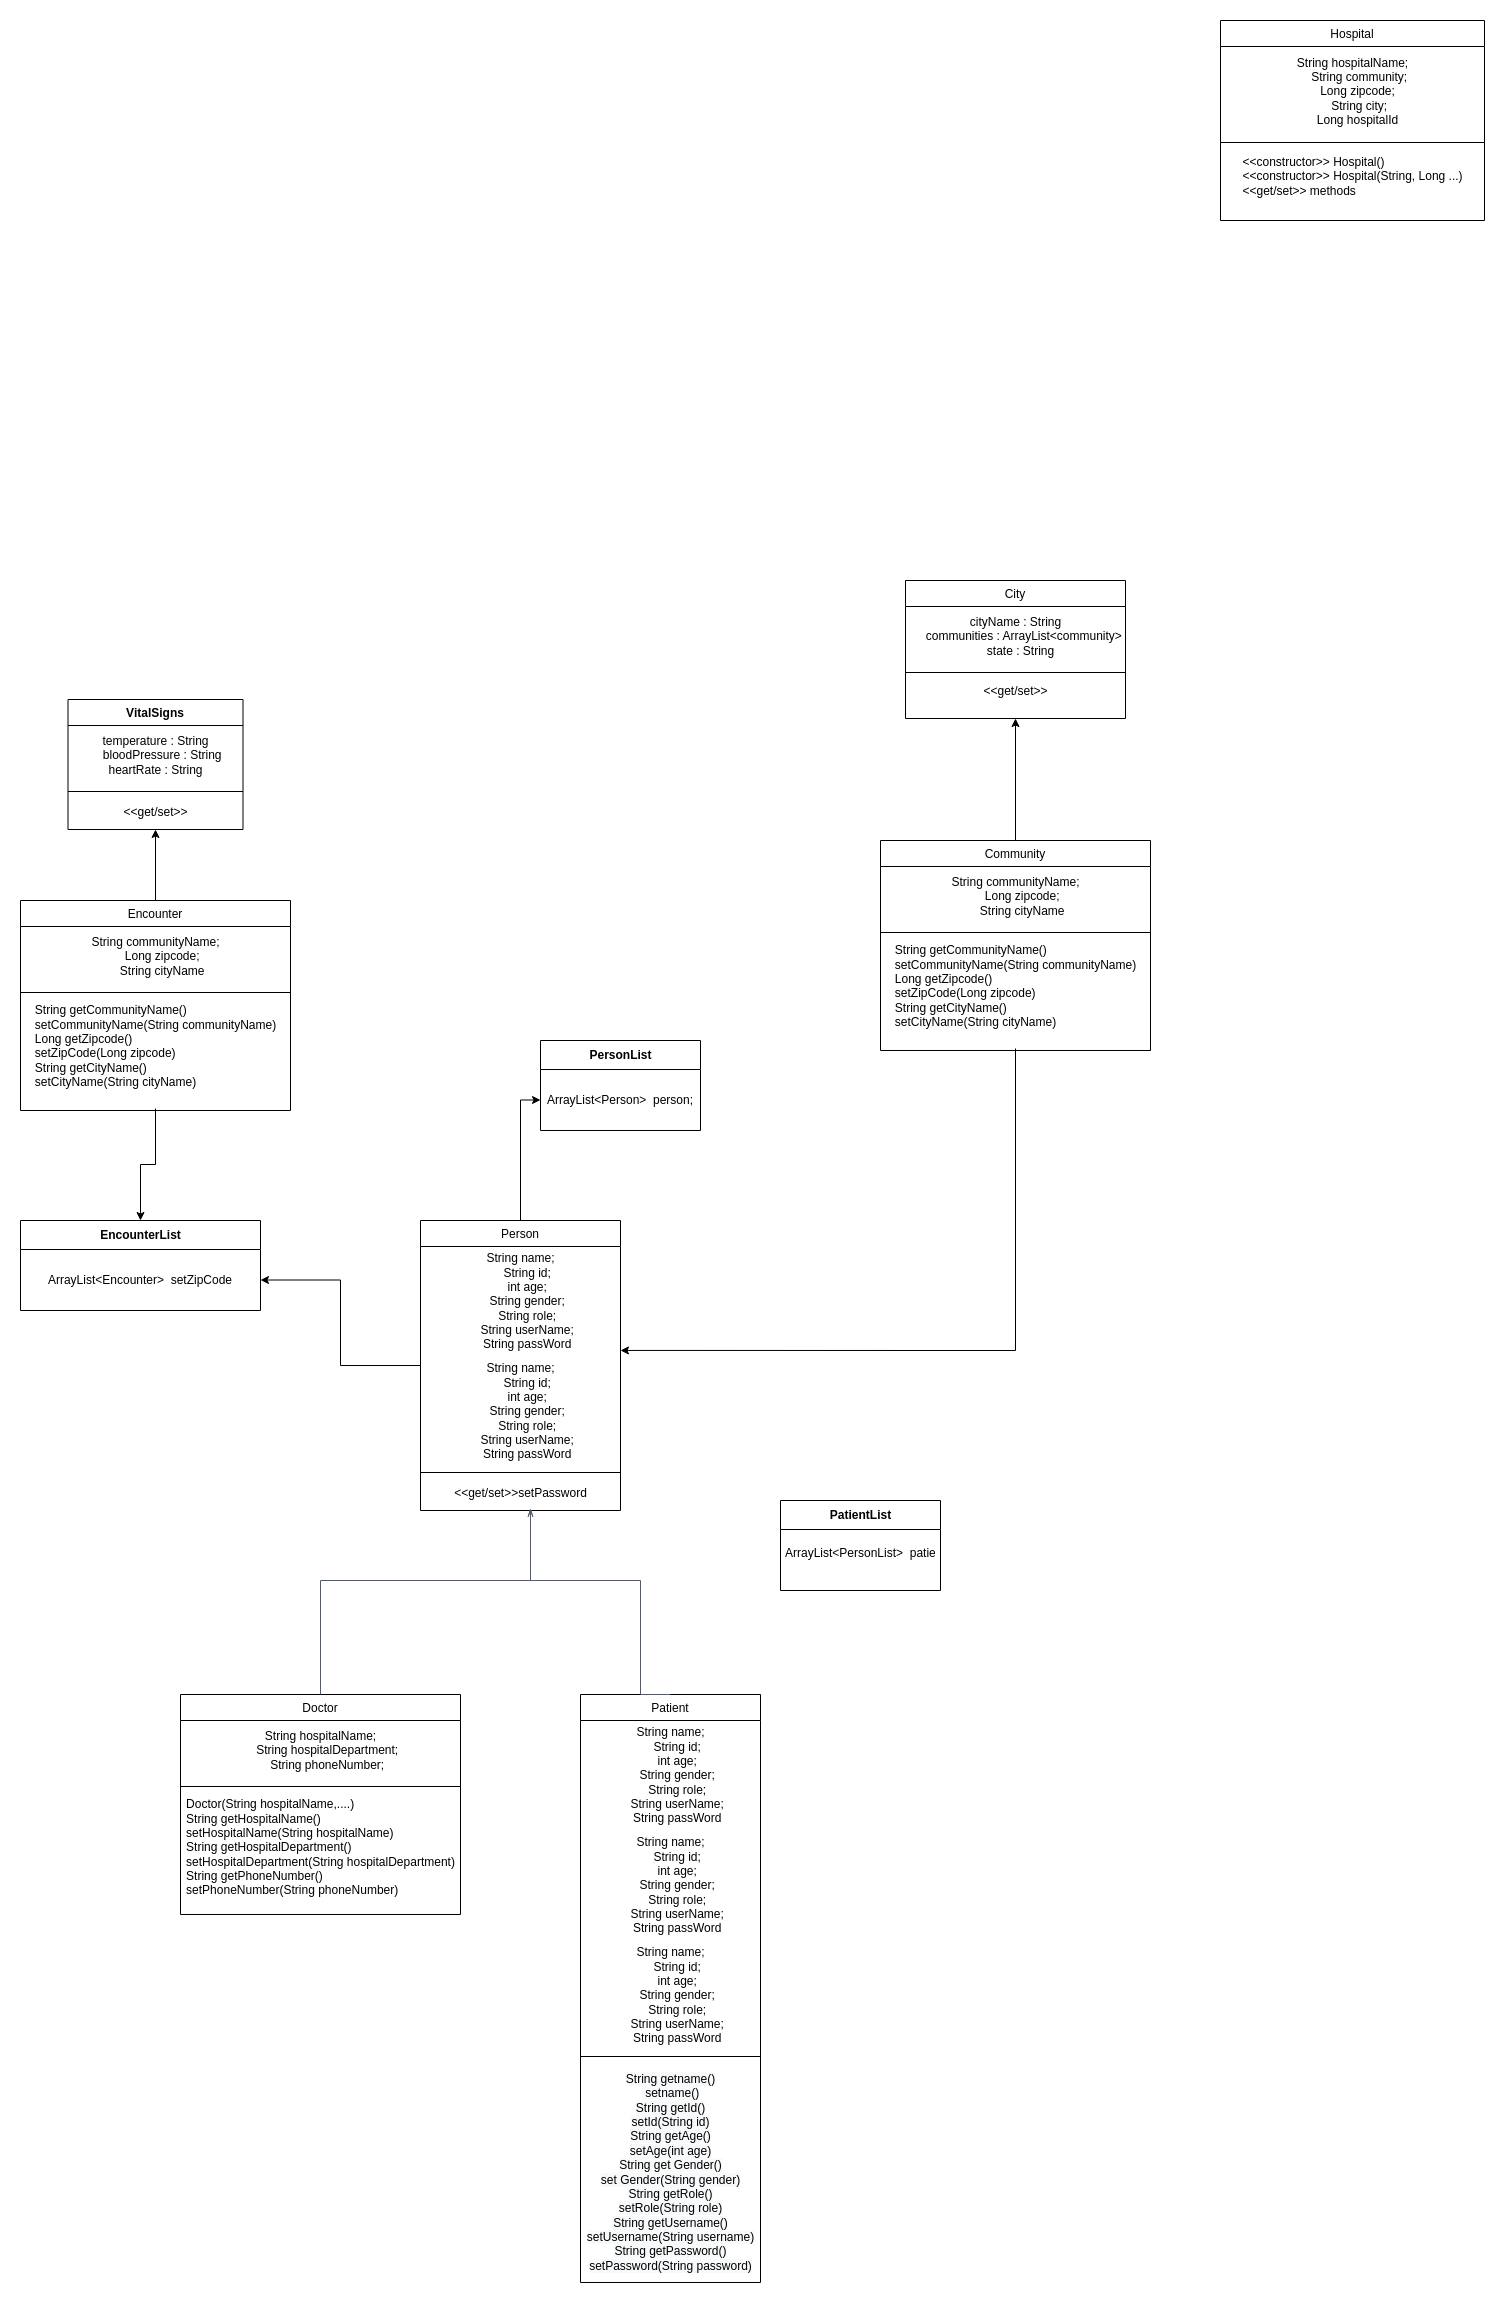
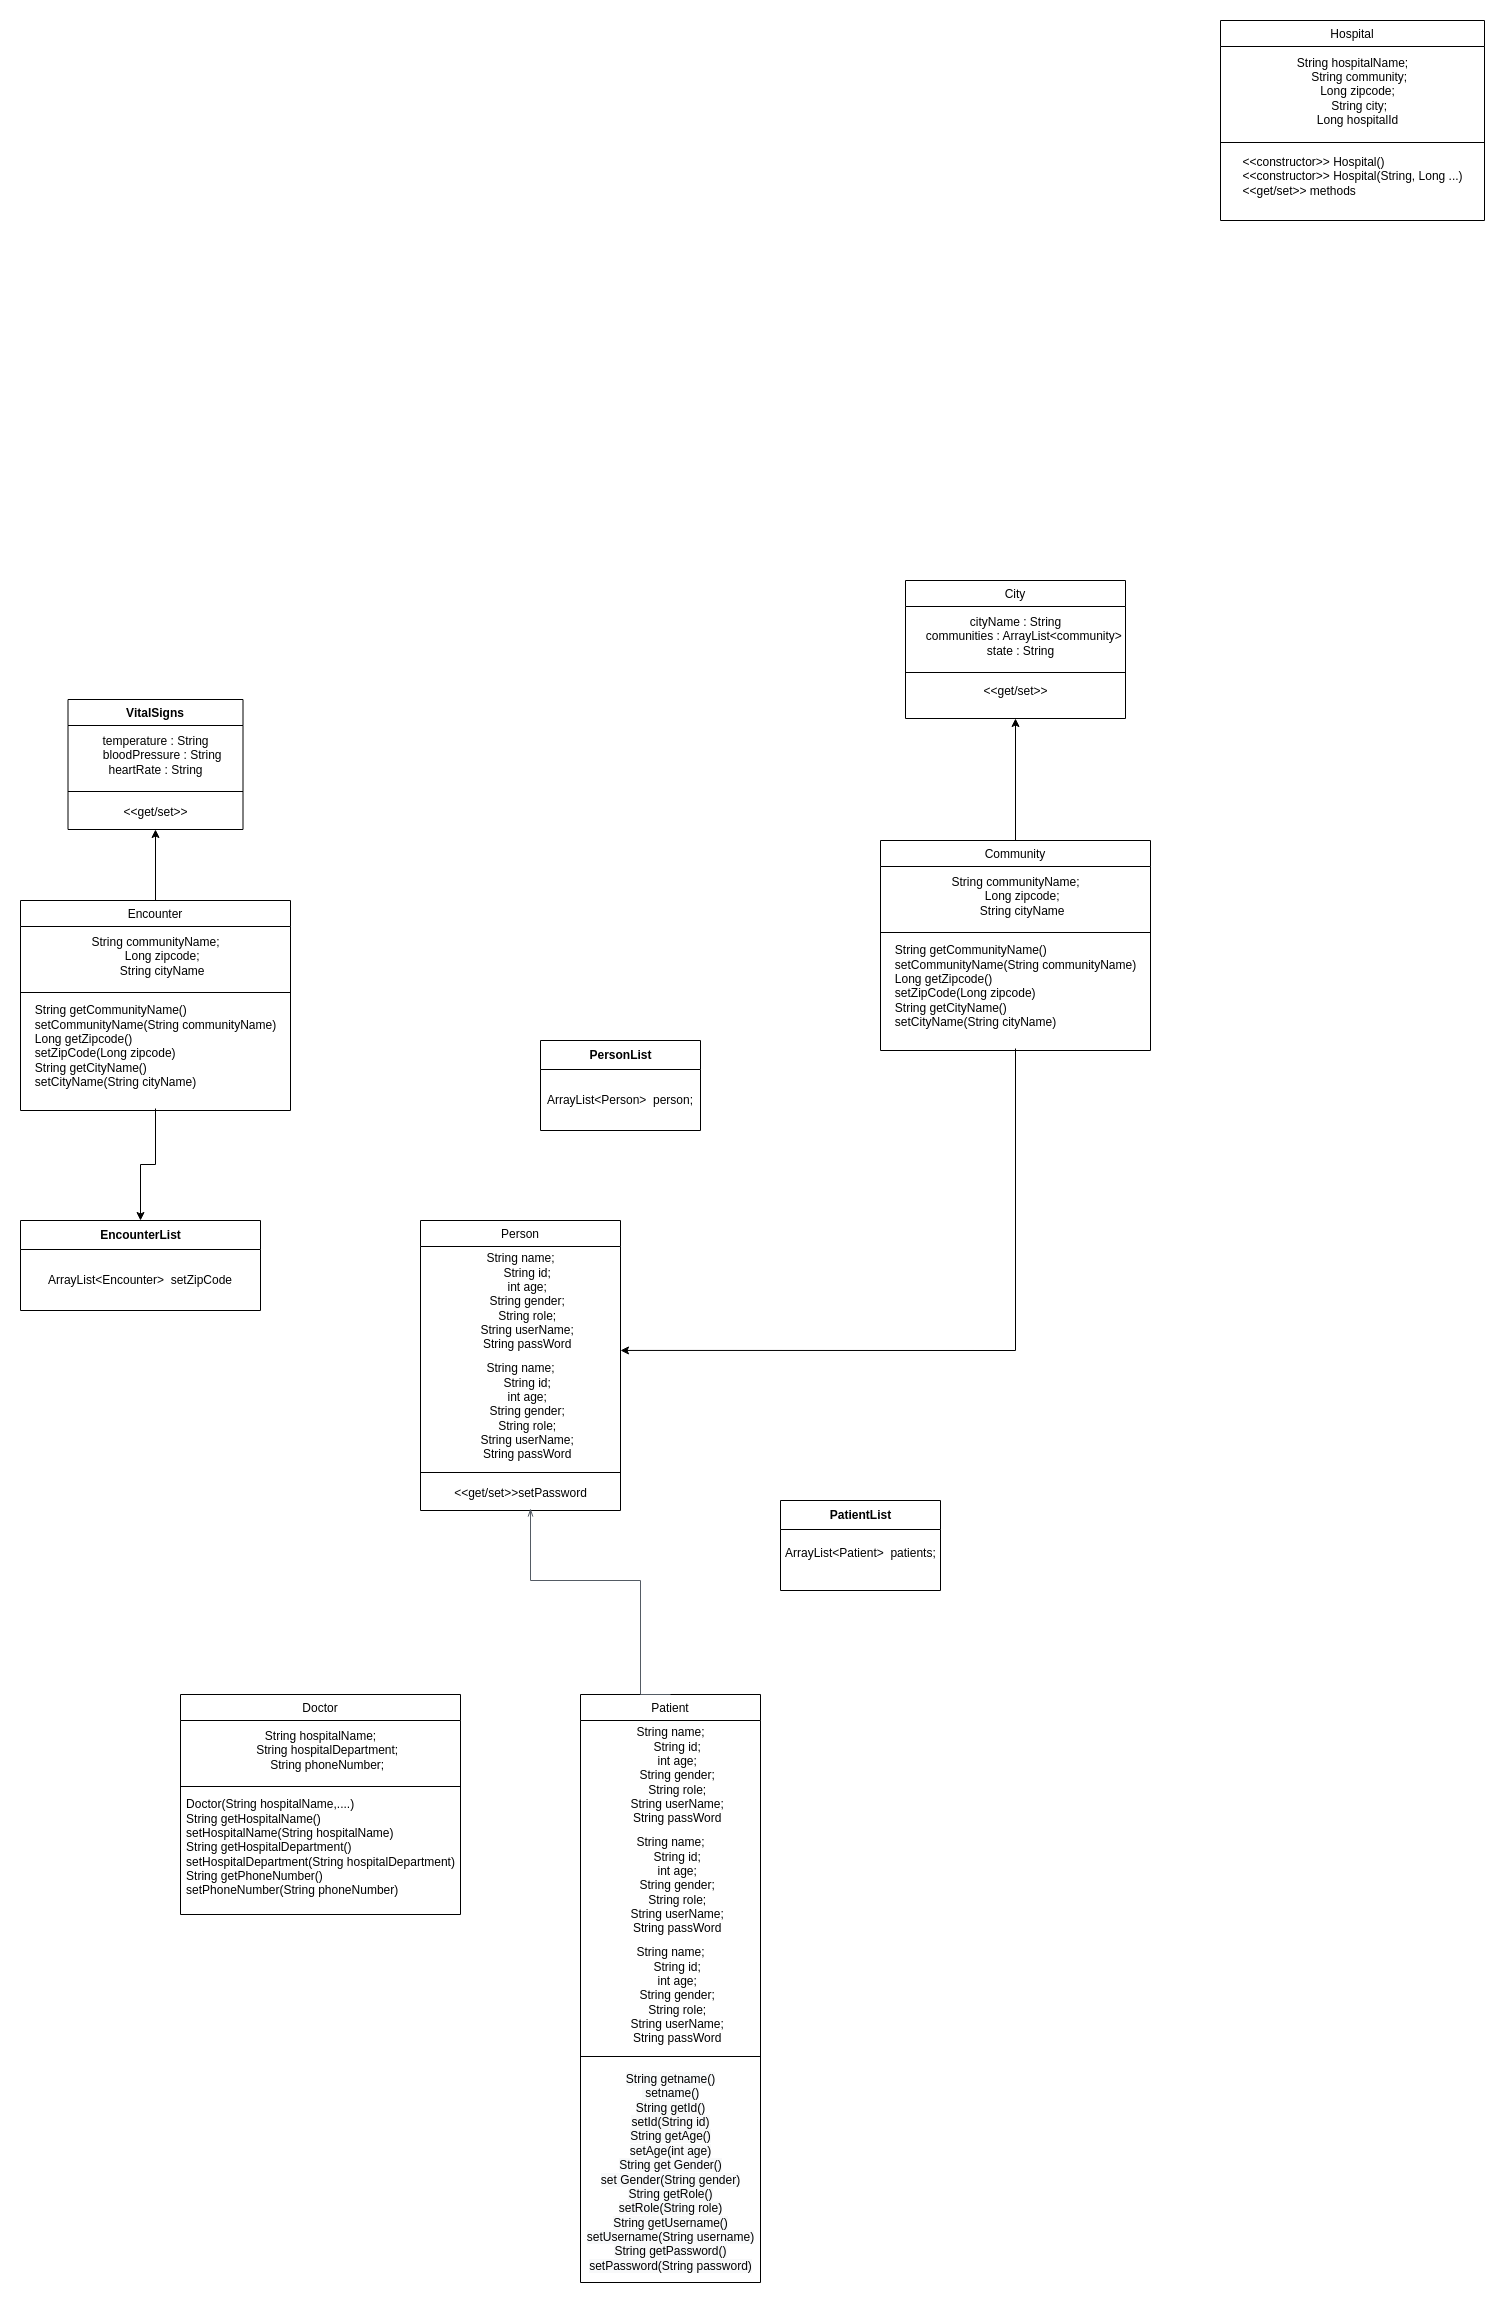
edge "Person" -> "ArrayList<Person> person;": removed
edge "Person" -> "ArrayList<Encounter> setZipCode": removed
node "ArrayList<PersonList> patients;": label "ArrayList<PersonList> patients;" -> "ArrayList<Patient> patients;"
edge "Doctor" -> "<<get/set>>setPassword": removed
